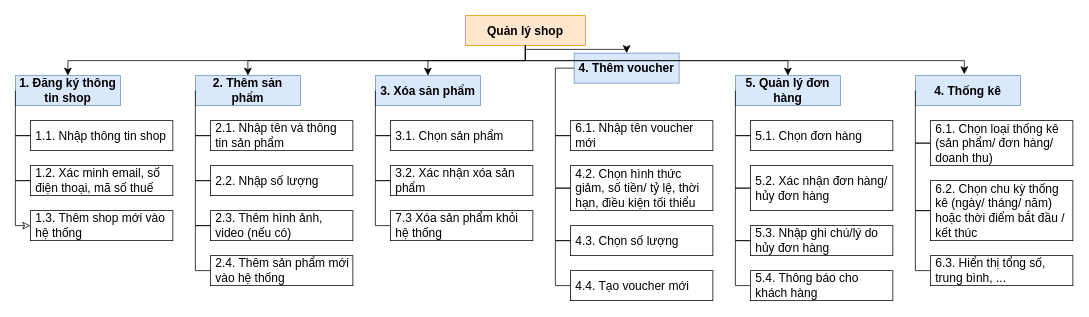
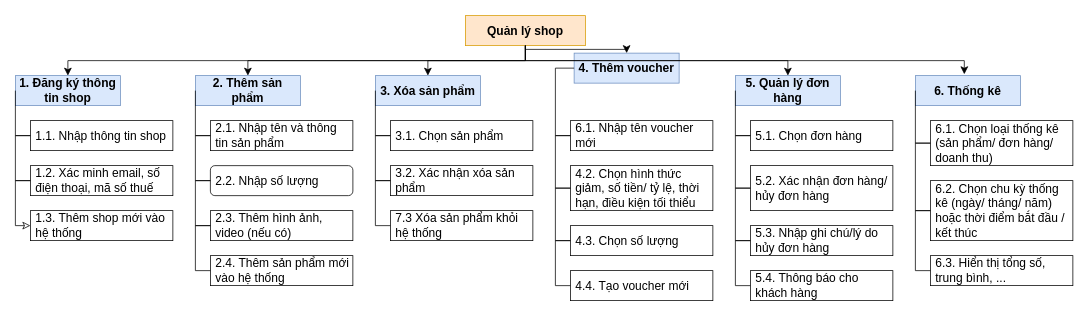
node "4. Thống kê": label "4. Thống kê" -> "6. Thống kê"
node "2.2. Nhập số lượng": shape rectangle -> rounded rectangle
